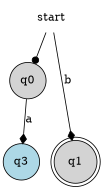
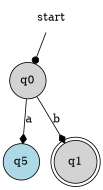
edge "start" -> "q1": now "q0" -> "q1"
node "q3": label "q3" -> "q5"
